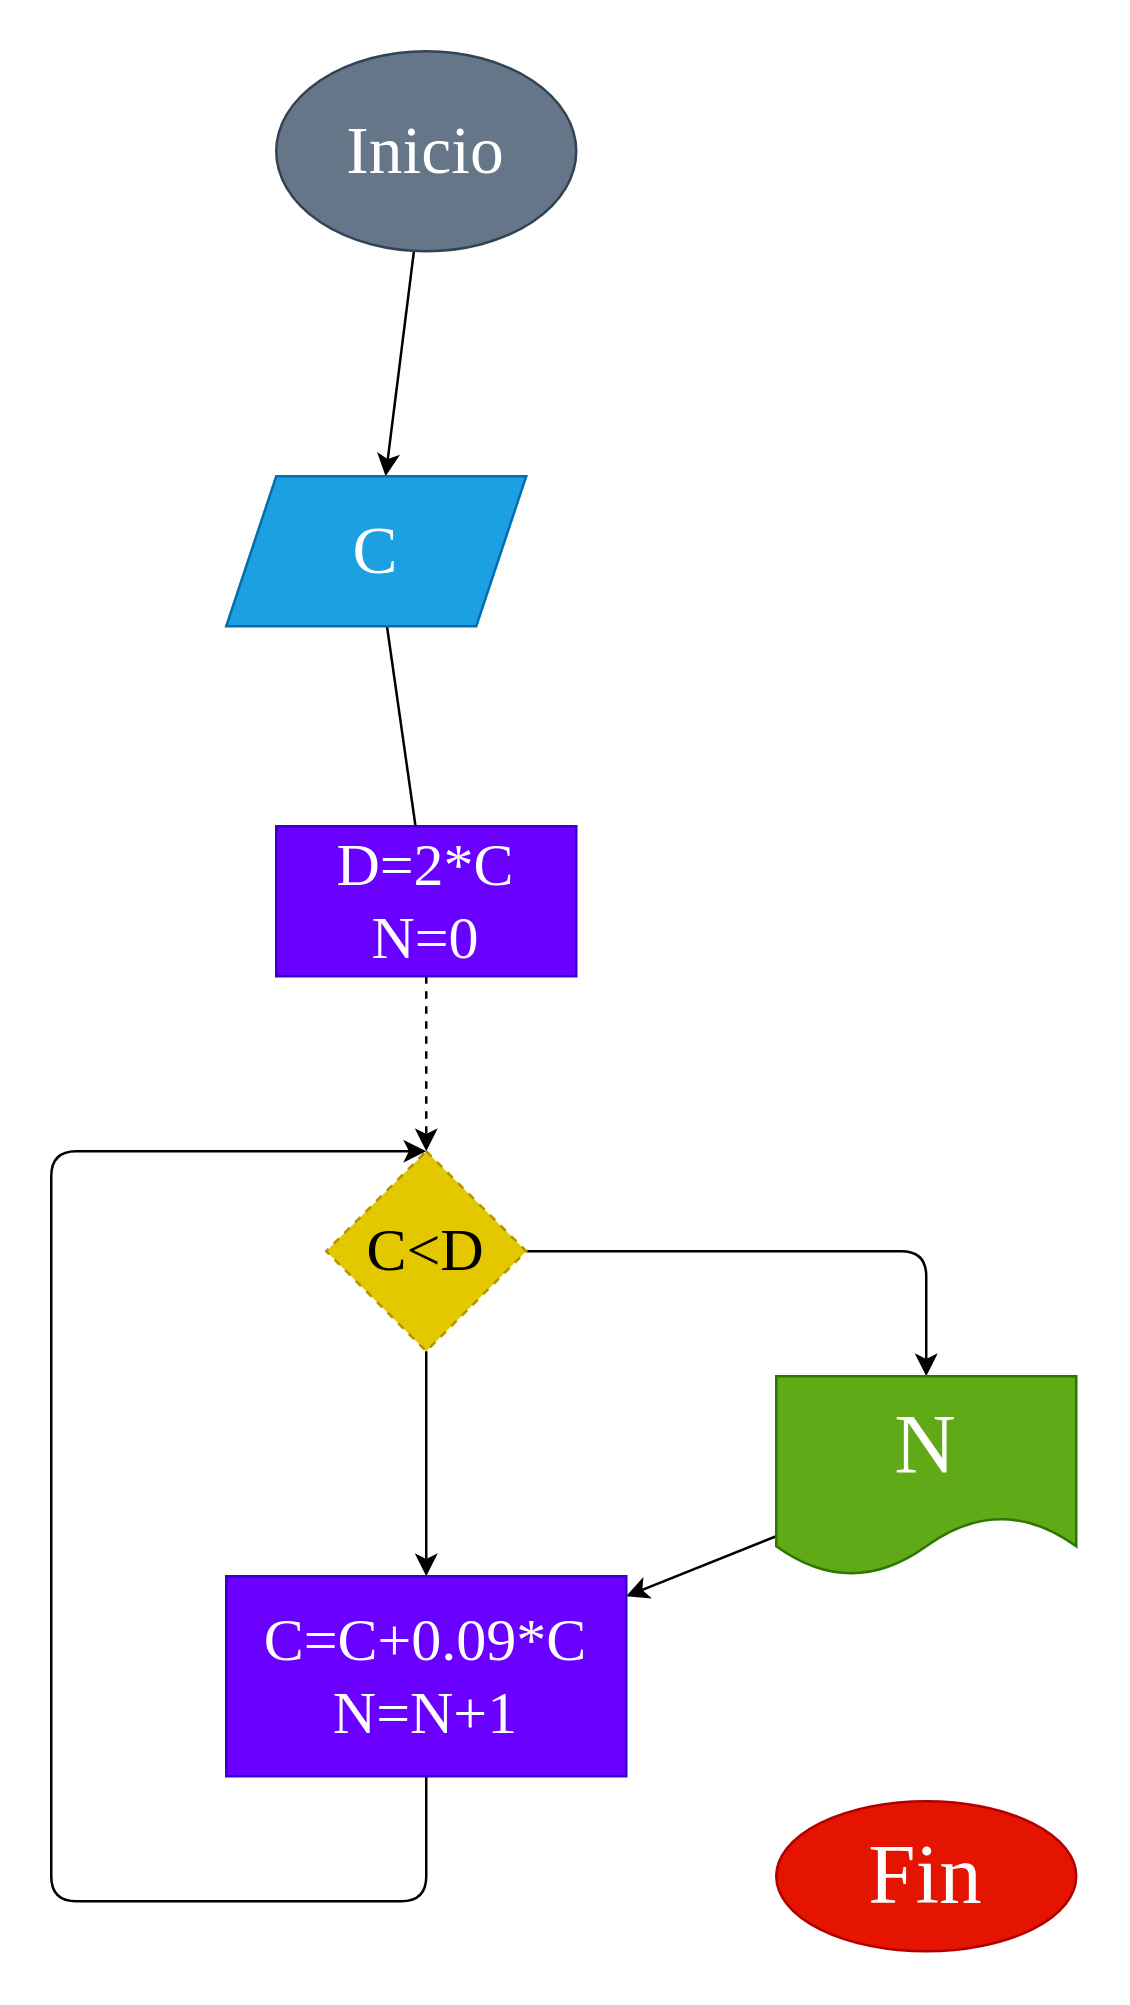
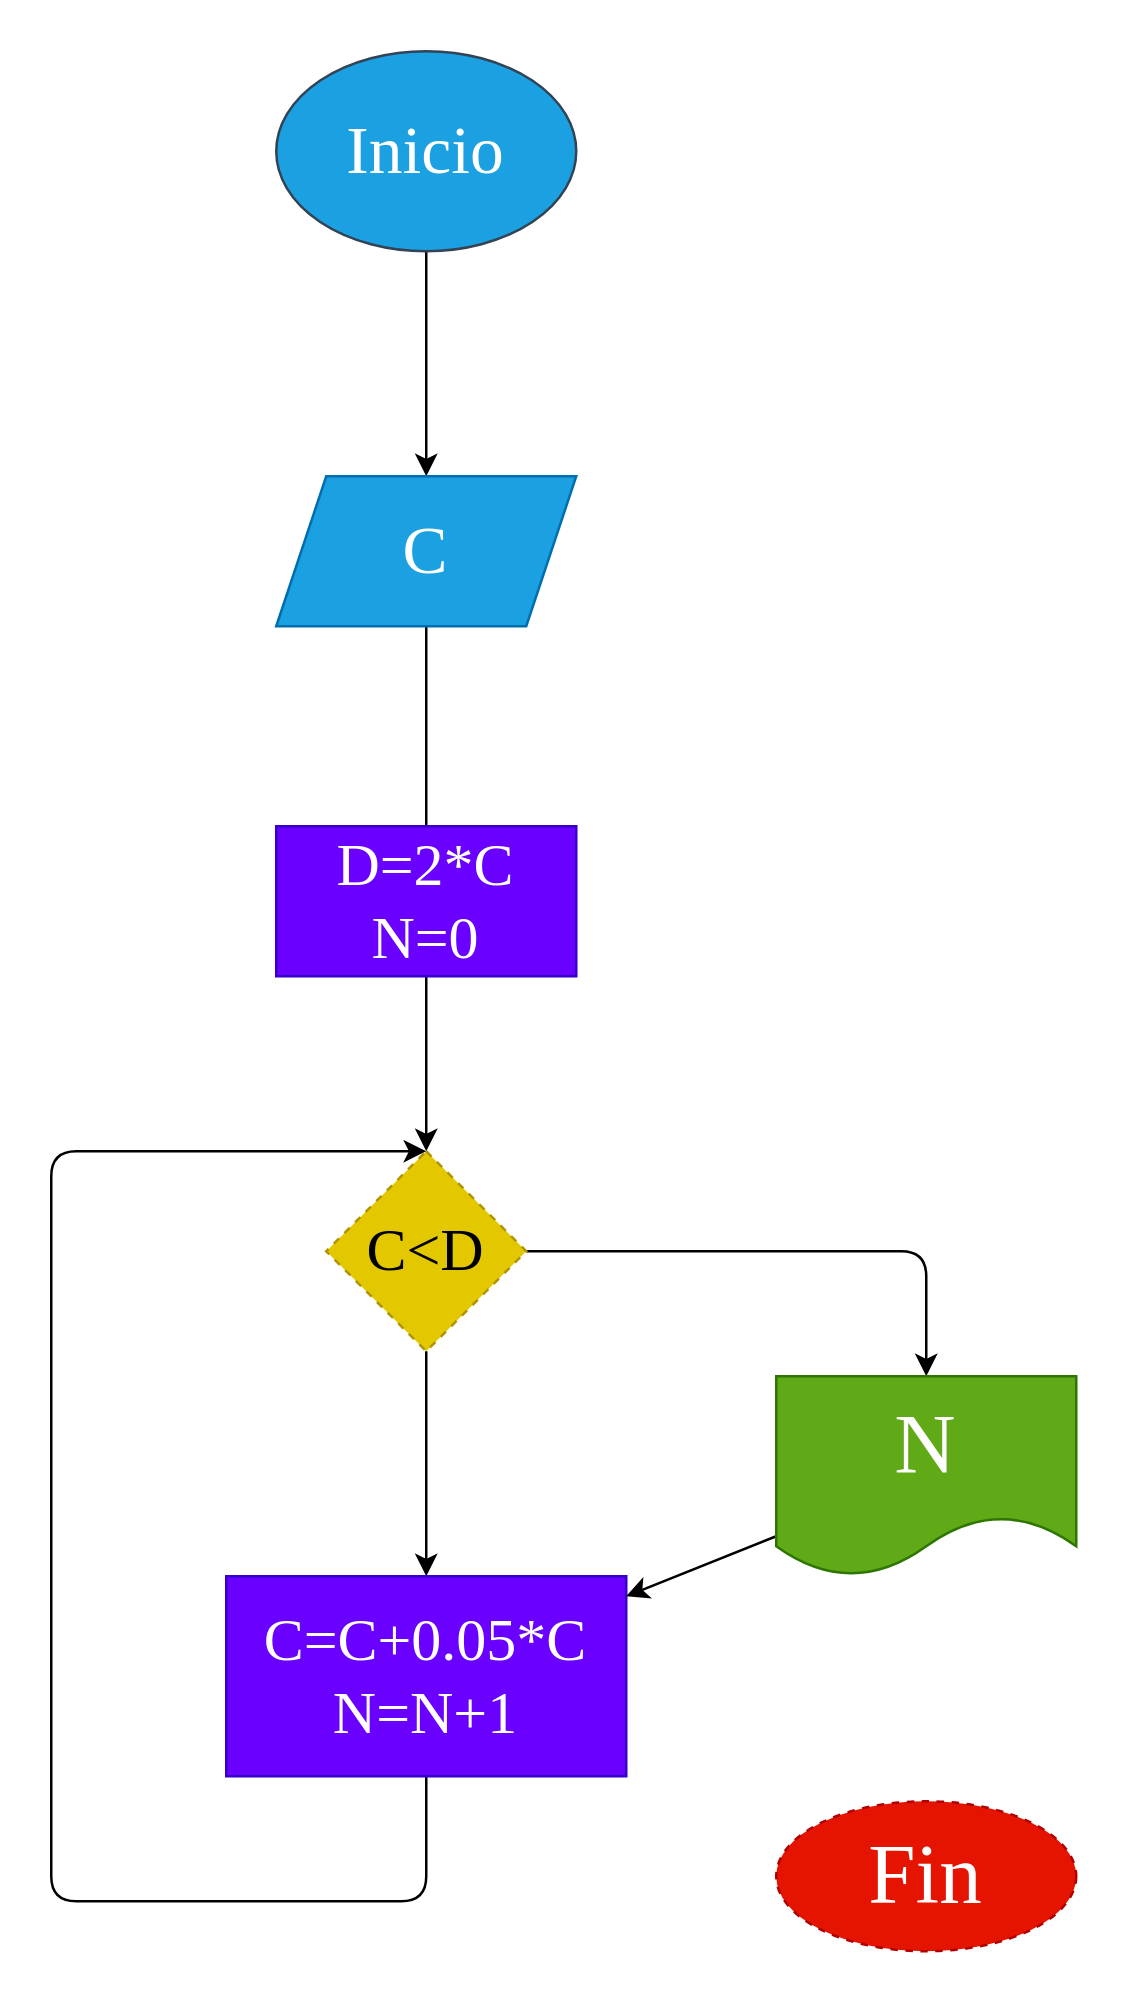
node "Inicio": fillcolor #647687 -> #1ba1e2
node "C": moved (376, 551) -> (426, 551)
edge "D=2*CN=0" -> "C<D": style dashed -> solid
node "C=C+0.09*C N=N+1": label "C=C+0.09*C N=N+1" -> "C=C+0.05*C N=N+1"
node "Fin": style solid -> dashed
